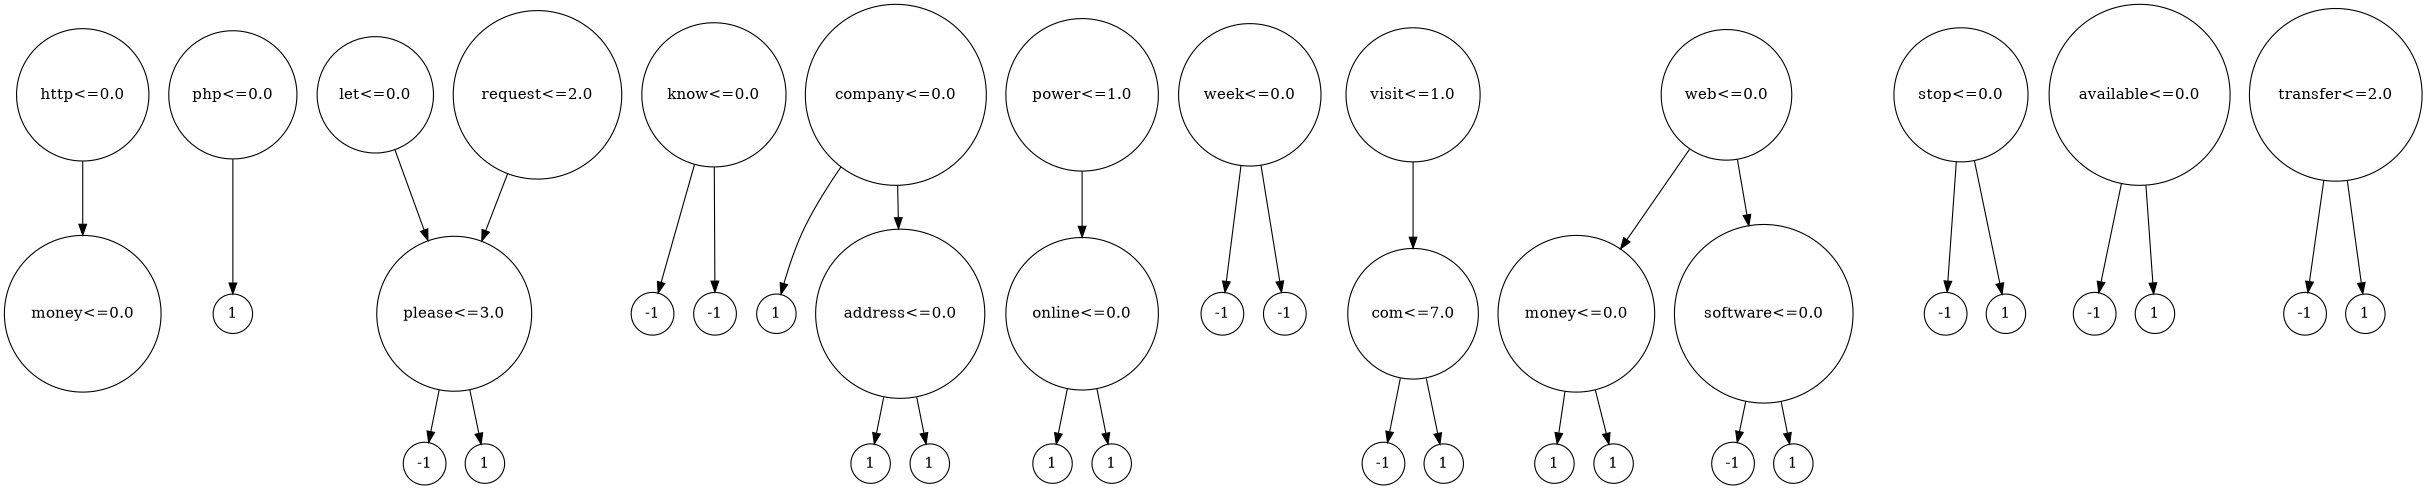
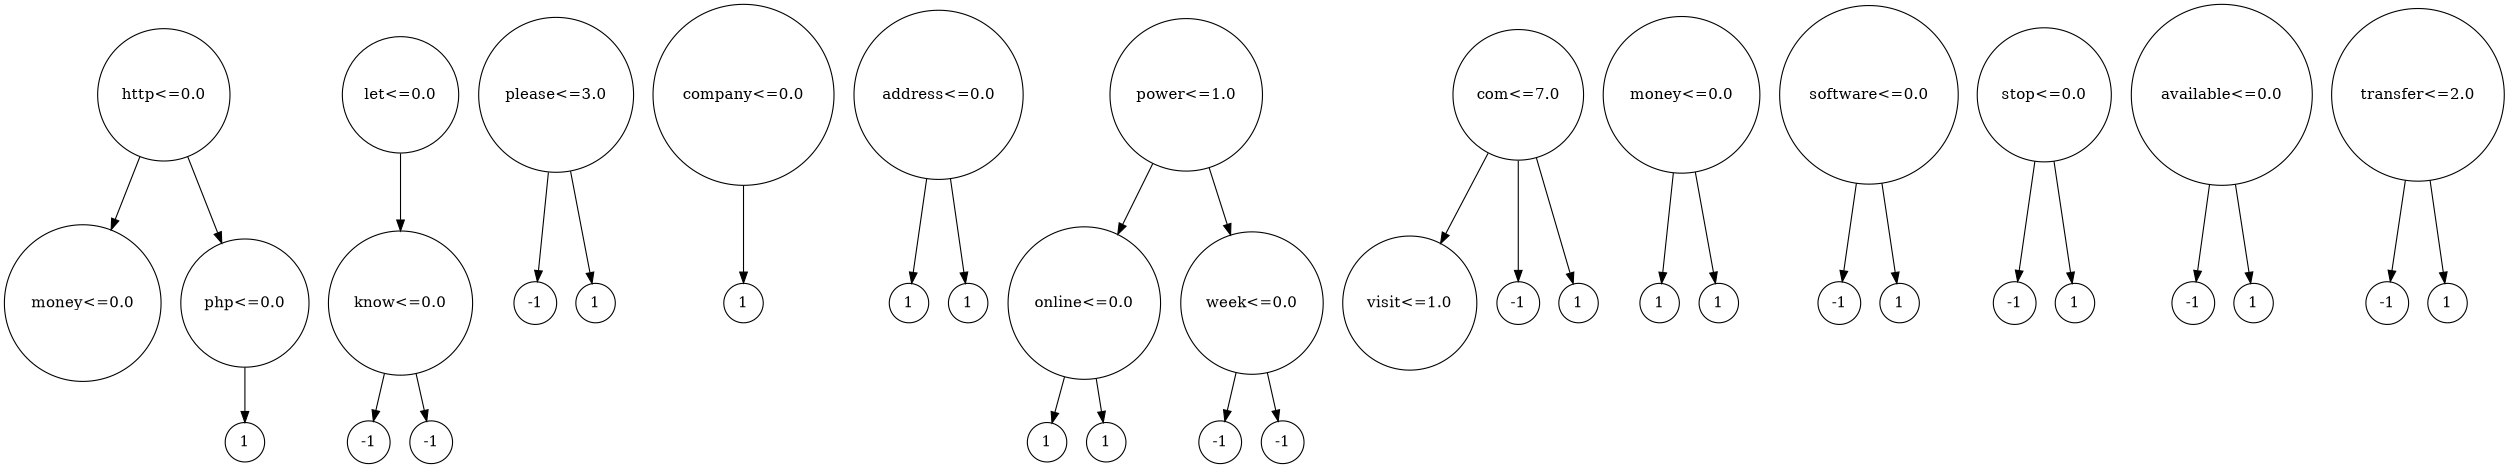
node "request<=2.0": removed
node "web<=0.0": removed
edge "let<=0.0" -> "please<=3.0": now "let<=0.0" -> "know<=0.0"
edge "http<=0.0" -> "php<=0.0": added
edge "power<=1.0" -> "week<=0.0": added
edge "visit<=1.0" -> "com<=7.0": reversed
edge "company<=0.0" -> "address<=0.0": removed
